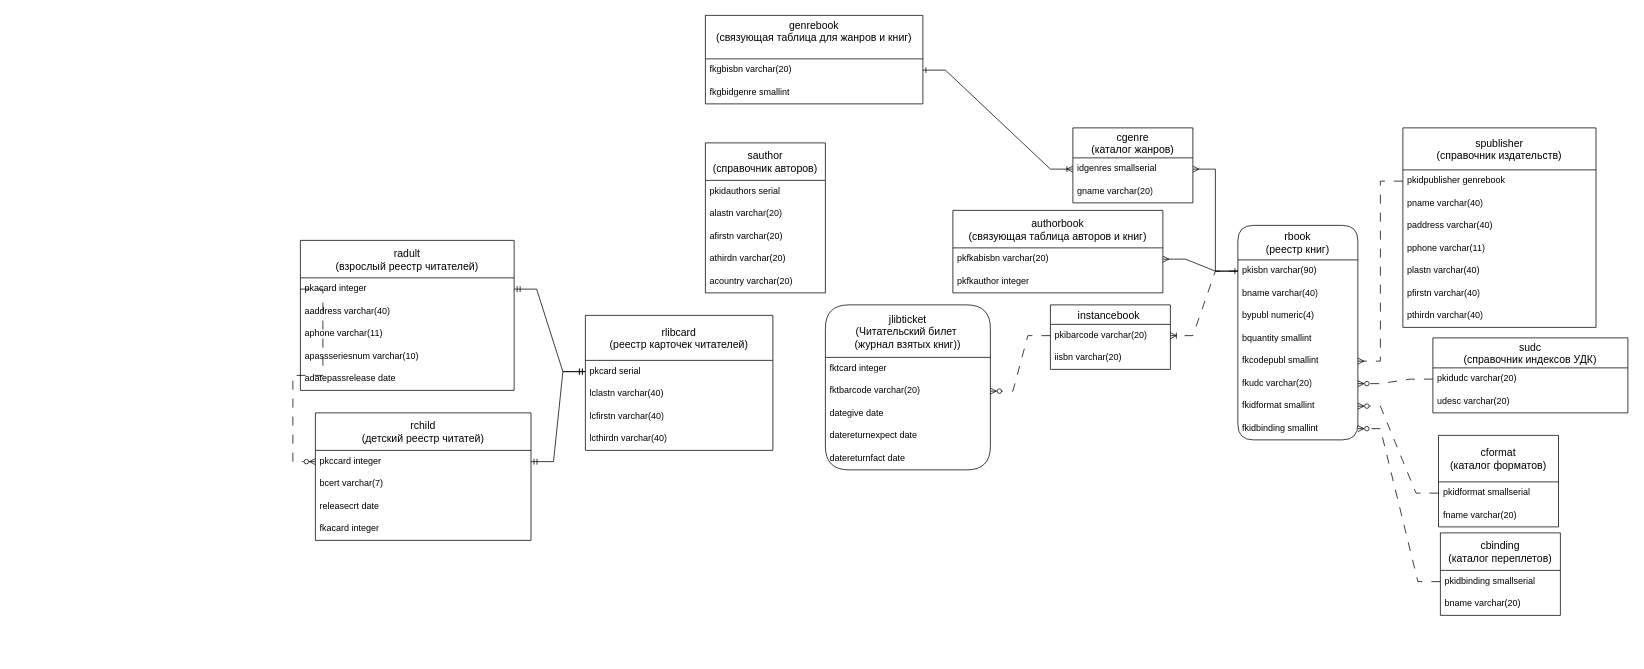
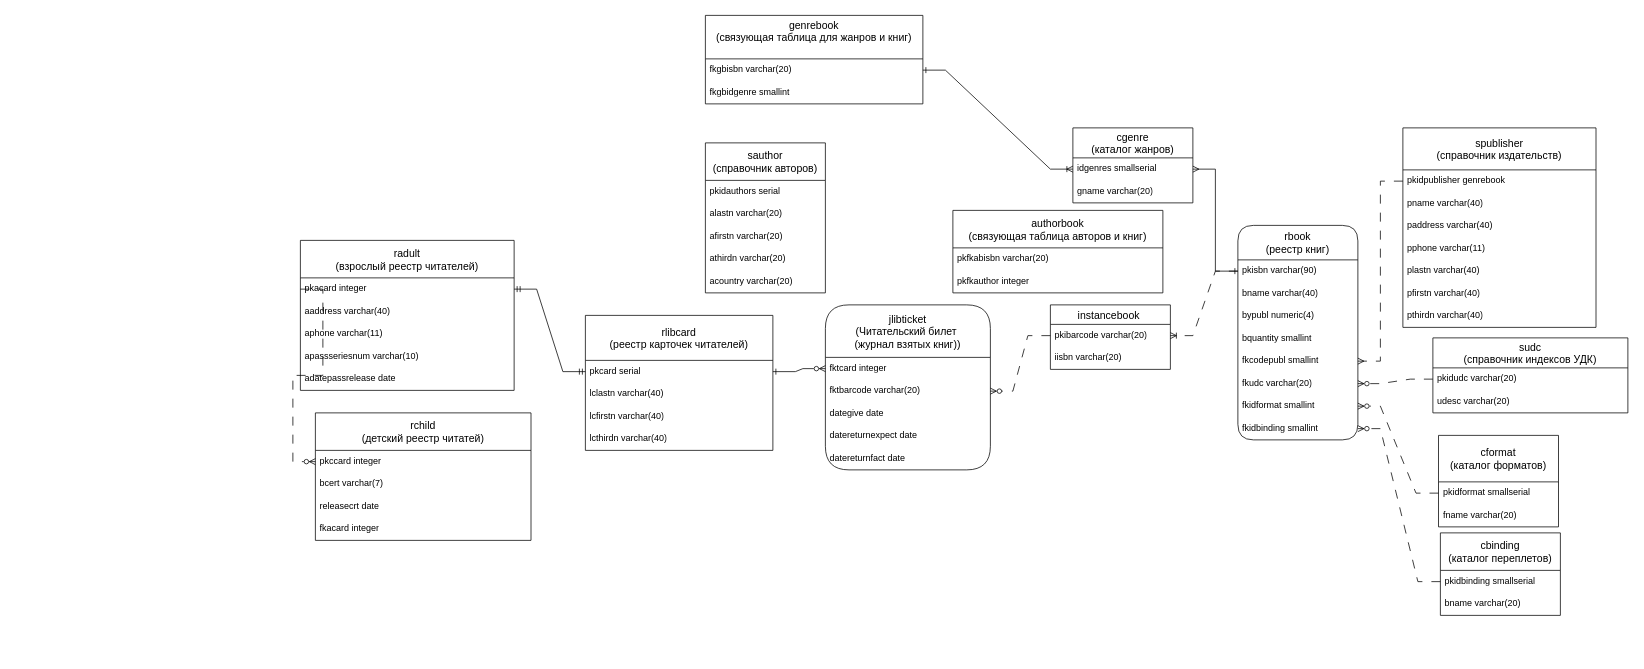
edge "pkisbn varchar(90)" -> "pkfkabisbn varchar(20)": removed
edge "fktcard integer" -- "pkcard serial": added
edge "pkcard serial" -- "pkccard integer": removed
